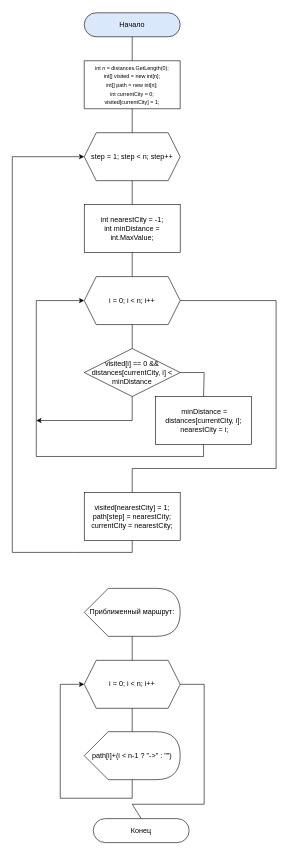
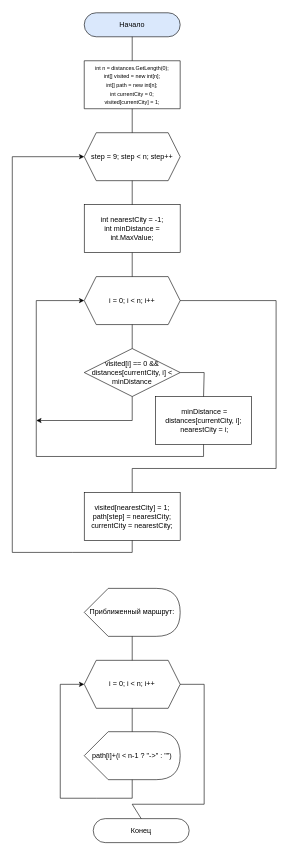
node "step = 1; step < n; step++": label "step = 1; step < n; step++" -> "step = 9; step < n; step++"
